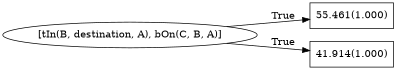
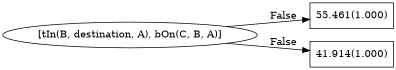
edge "[tIn(B, destination, A), bOn(C, B, A)]" -> "55.461(1.000)": label "True" -> "False"
edge "[tIn(B, destination, A), bOn(C, B, A)]" -> "41.914(1.000)": label "True" -> "False"
